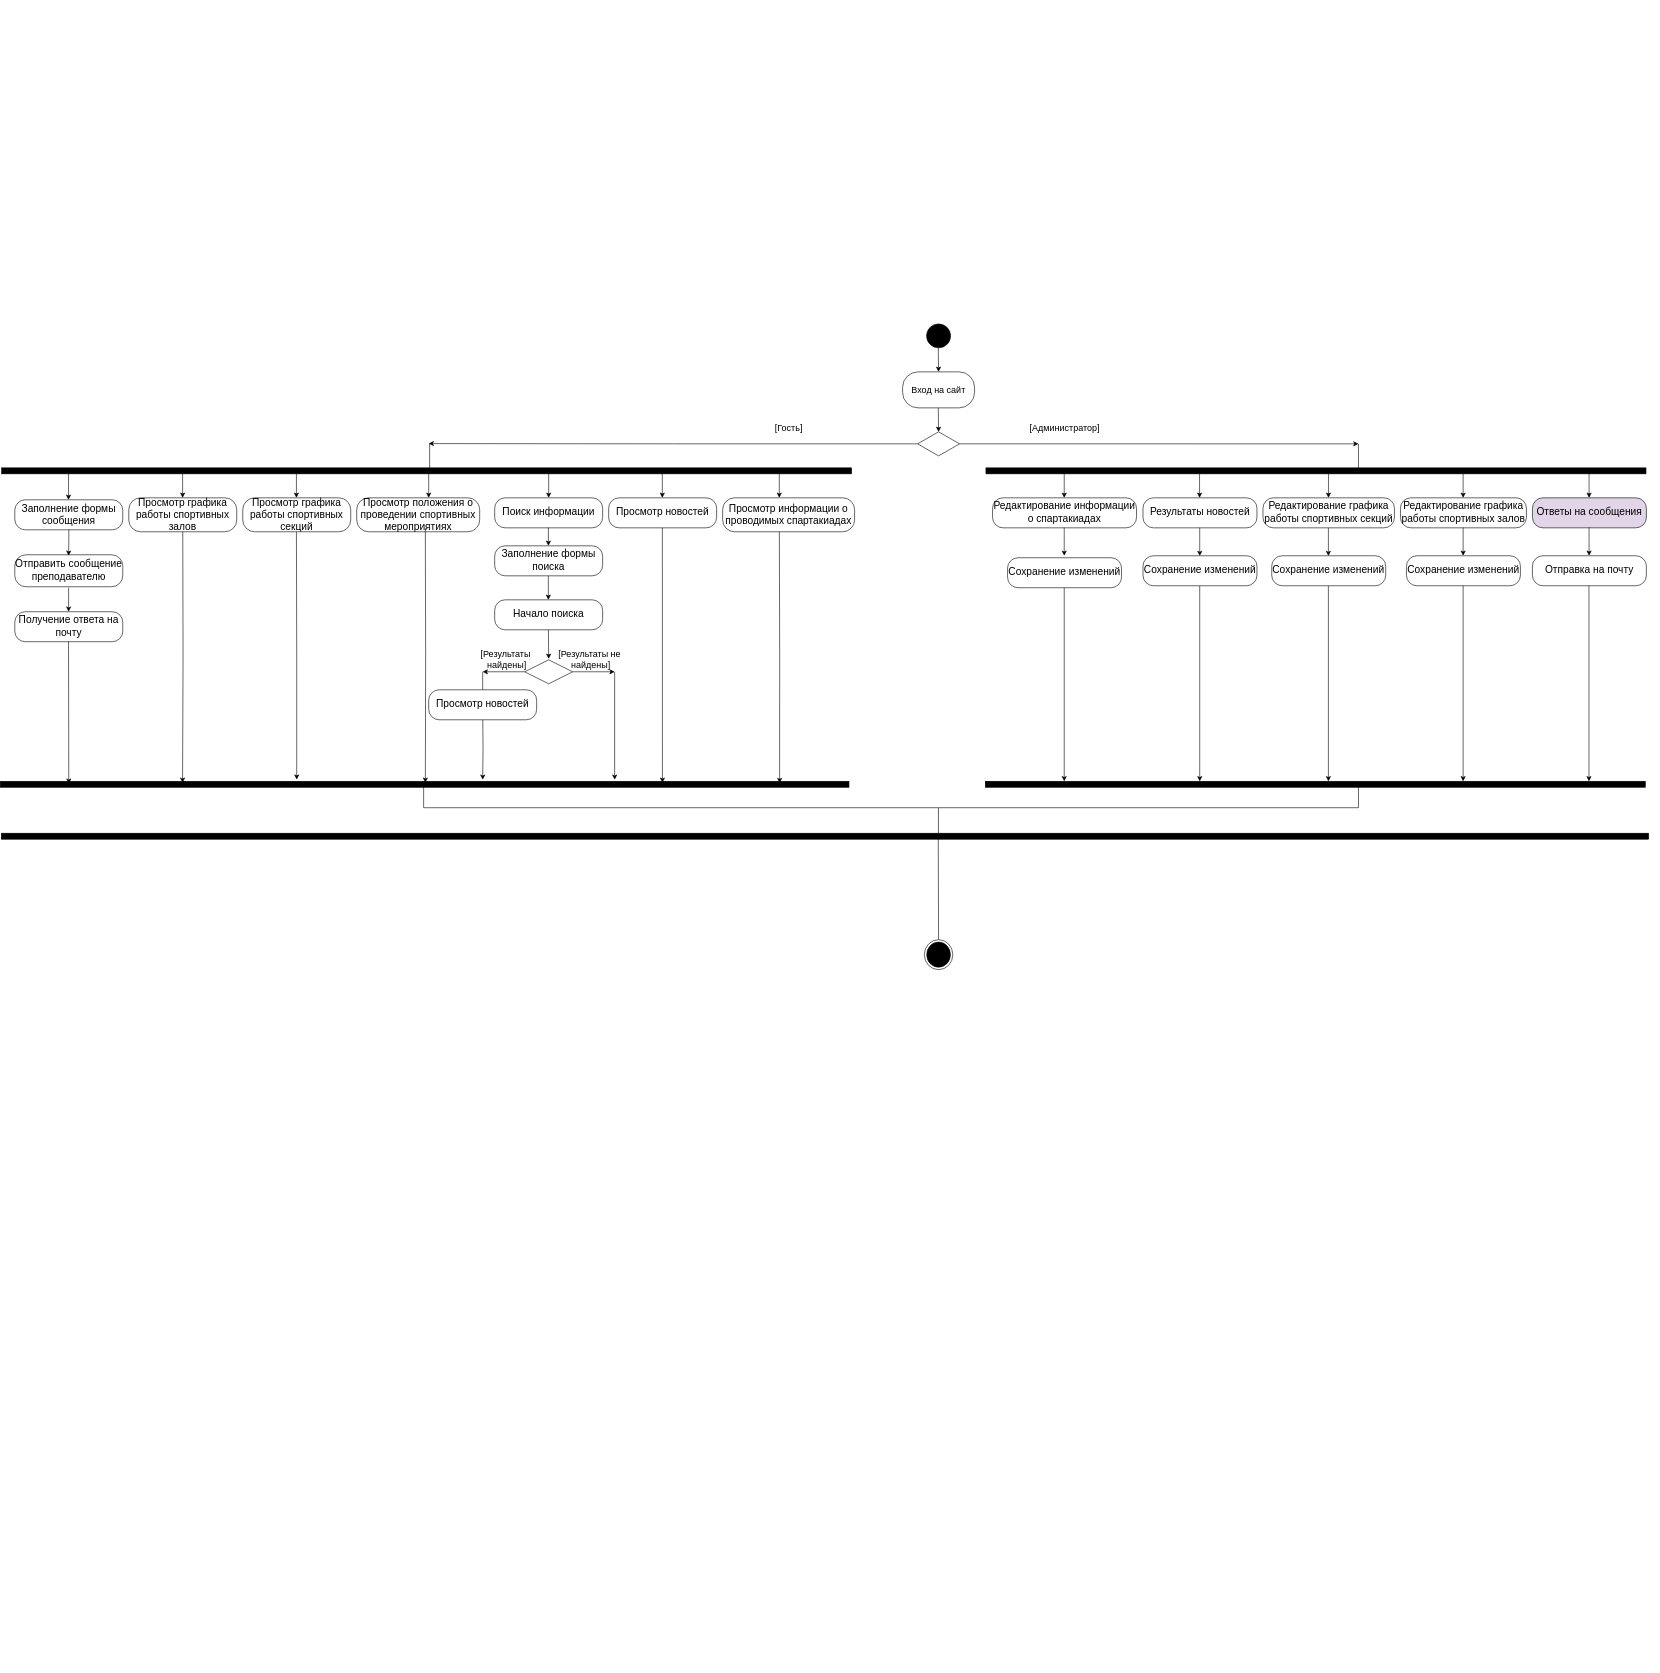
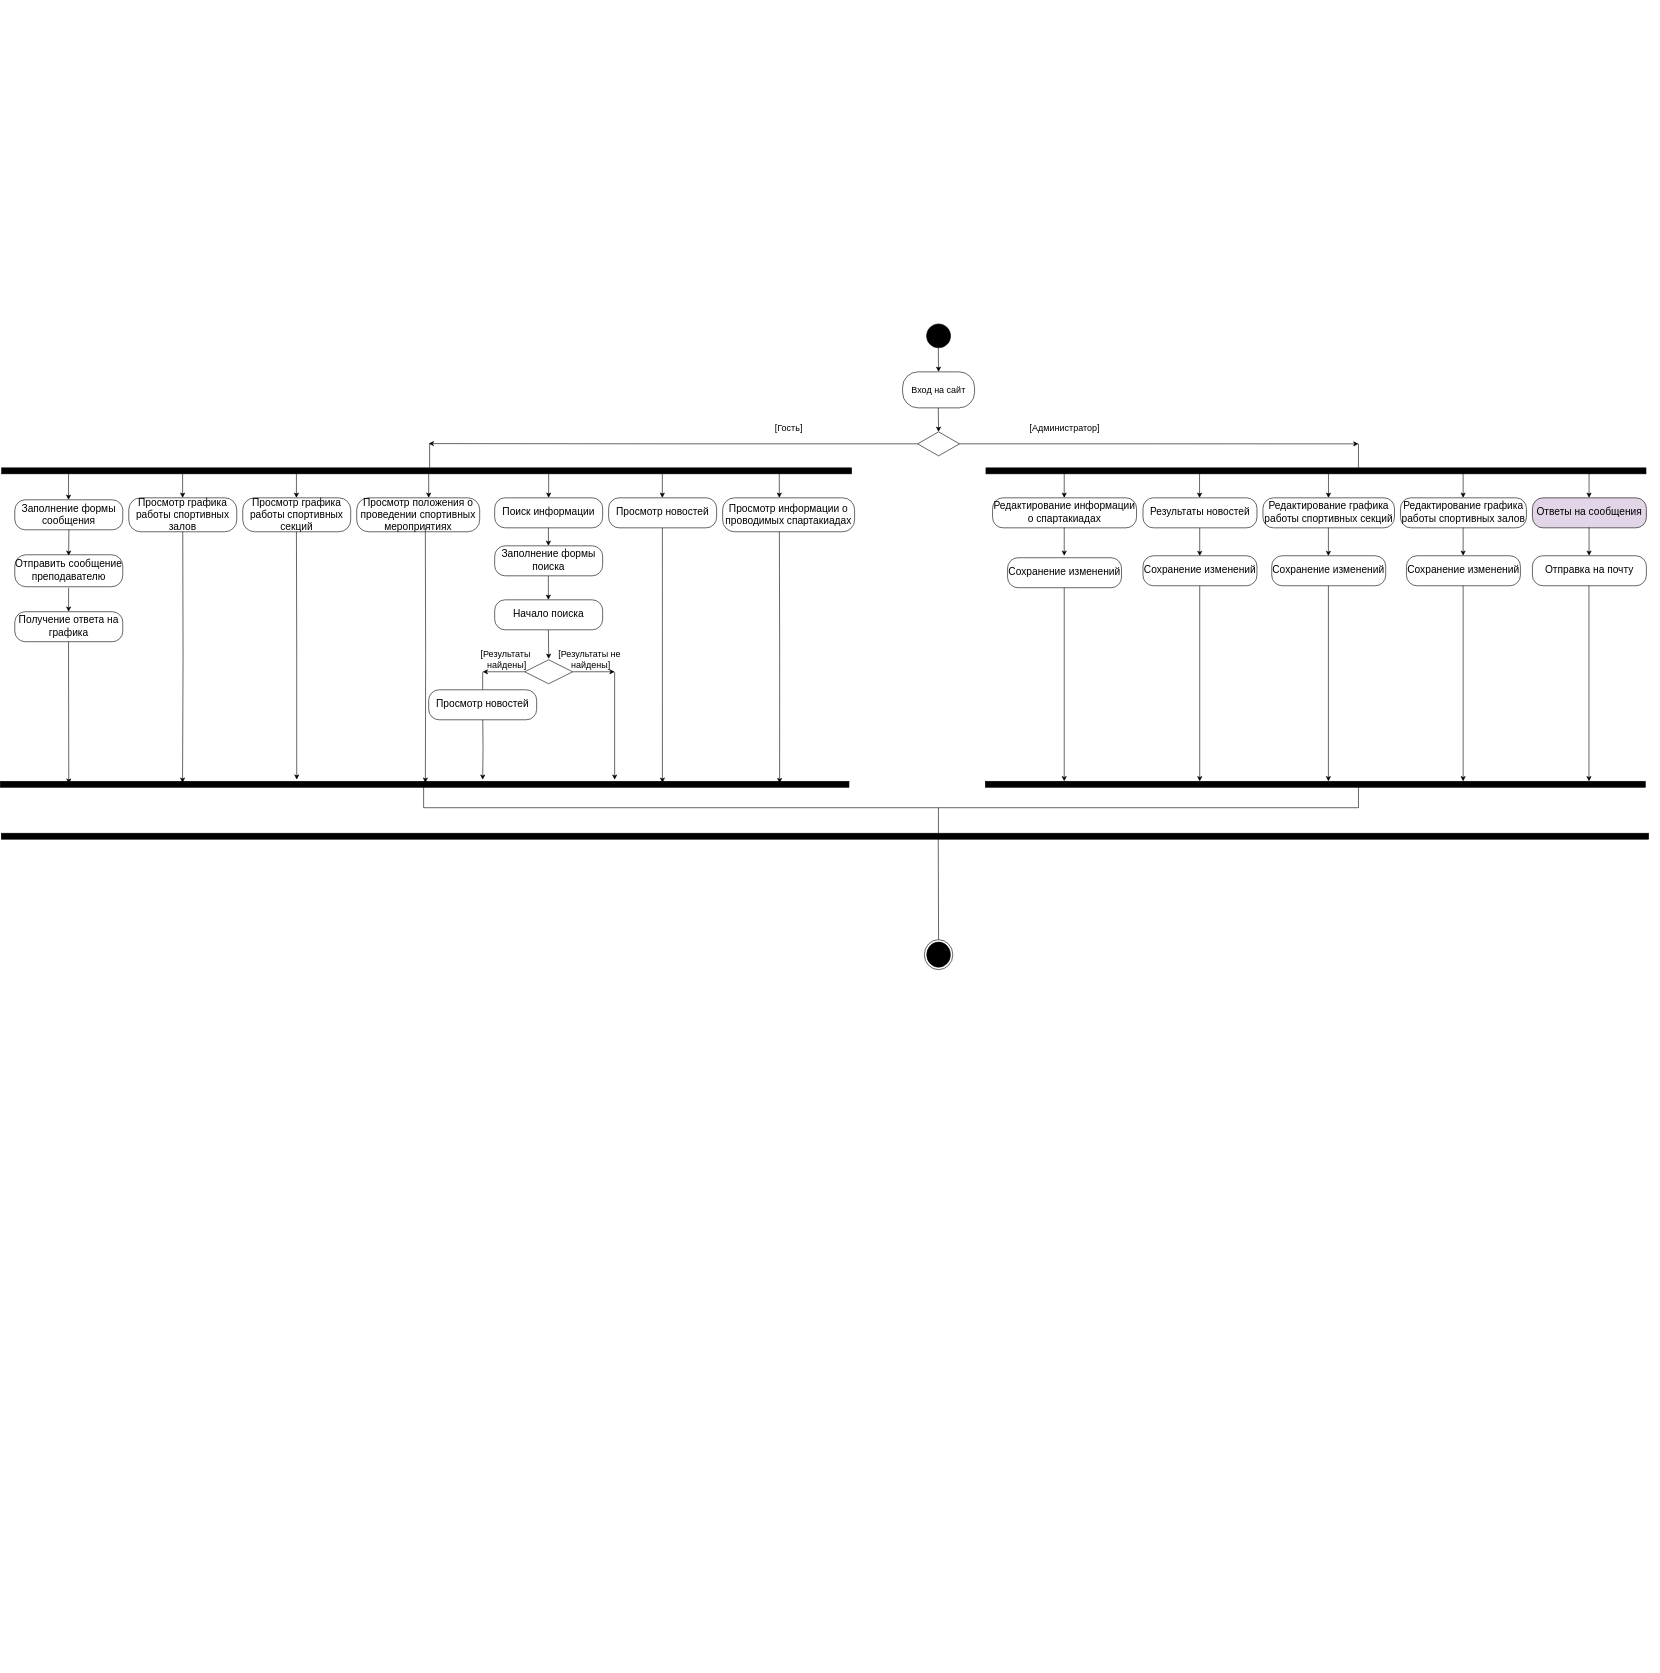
node "Получение ответа на почту": label "Получение ответа на почту" -> "Получение ответа на графика"
